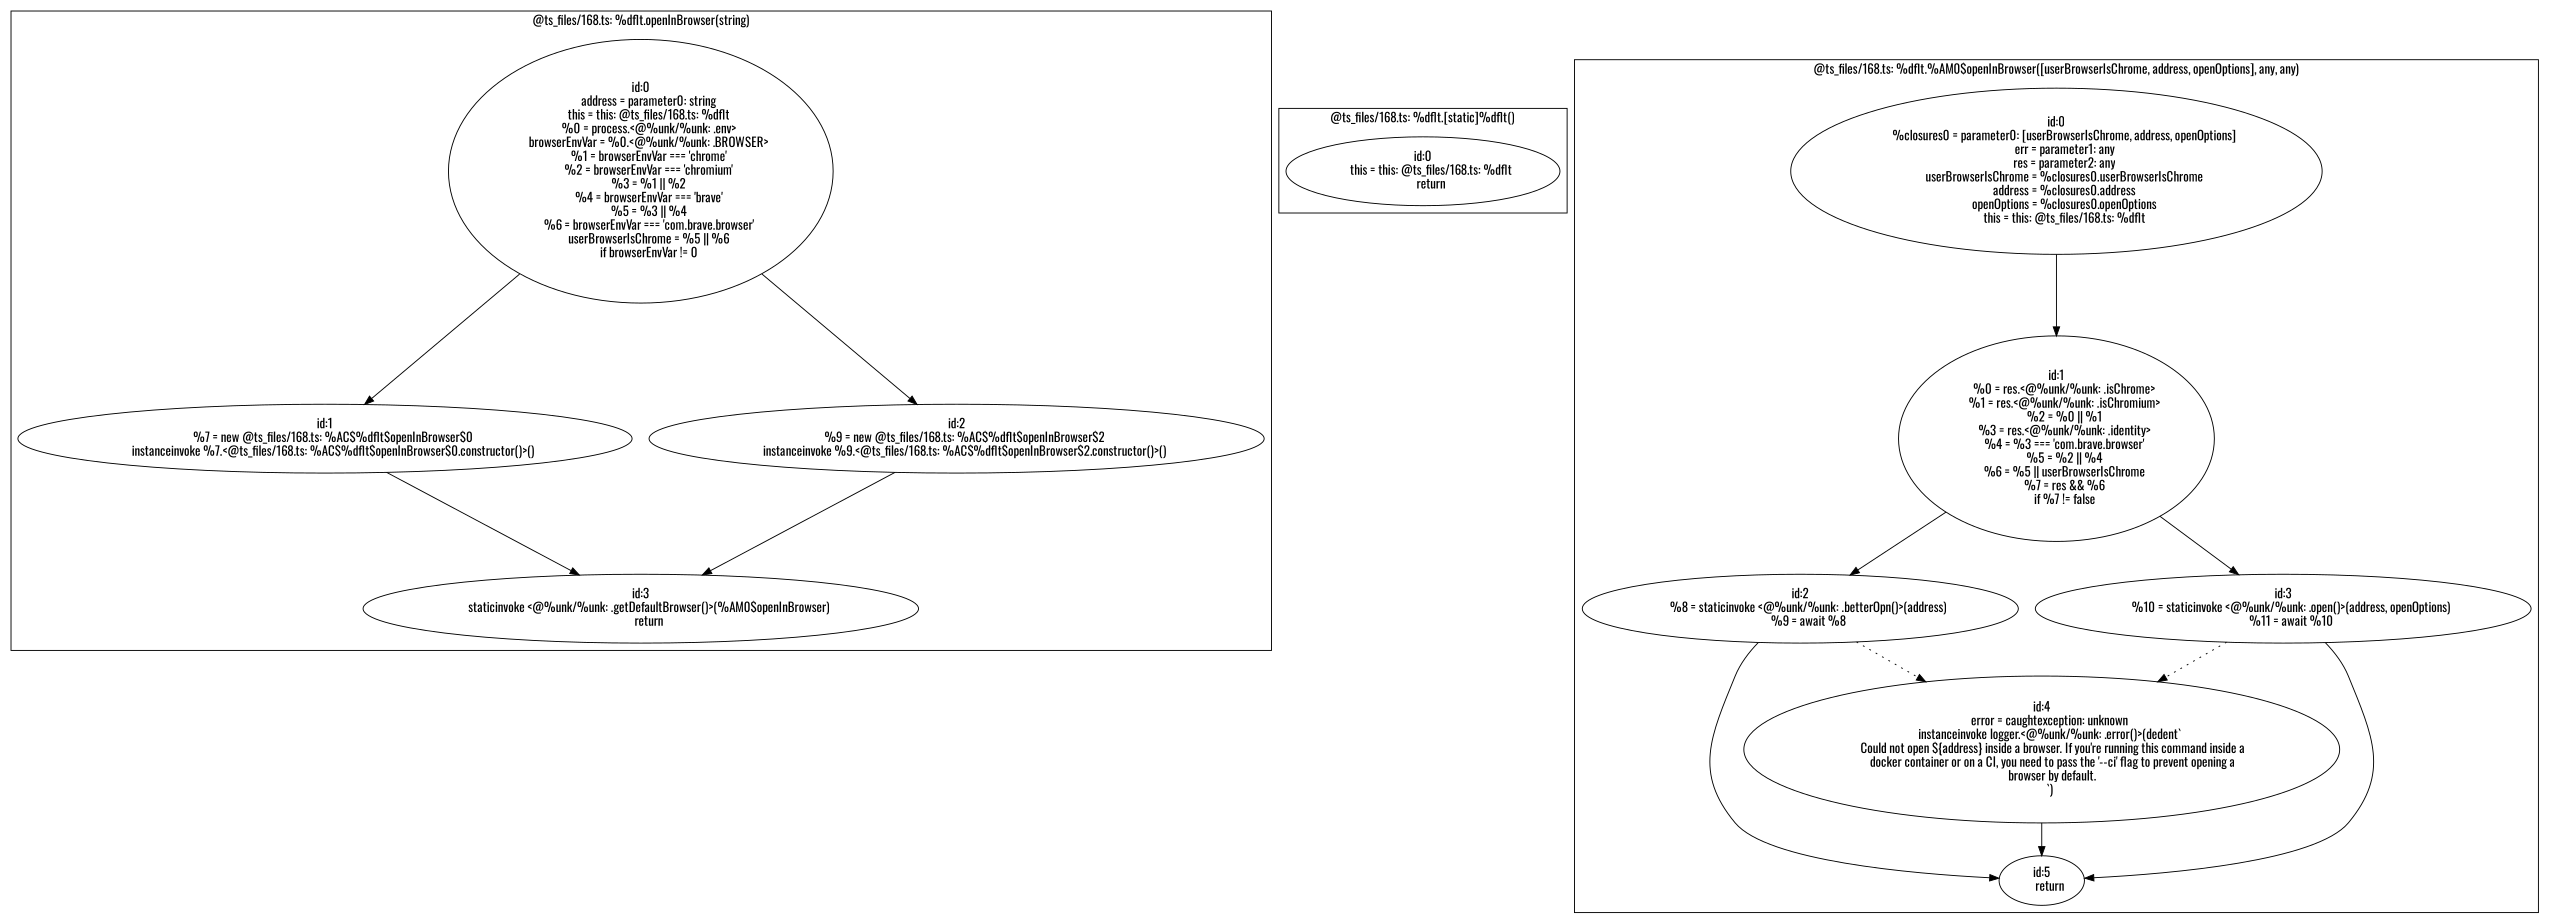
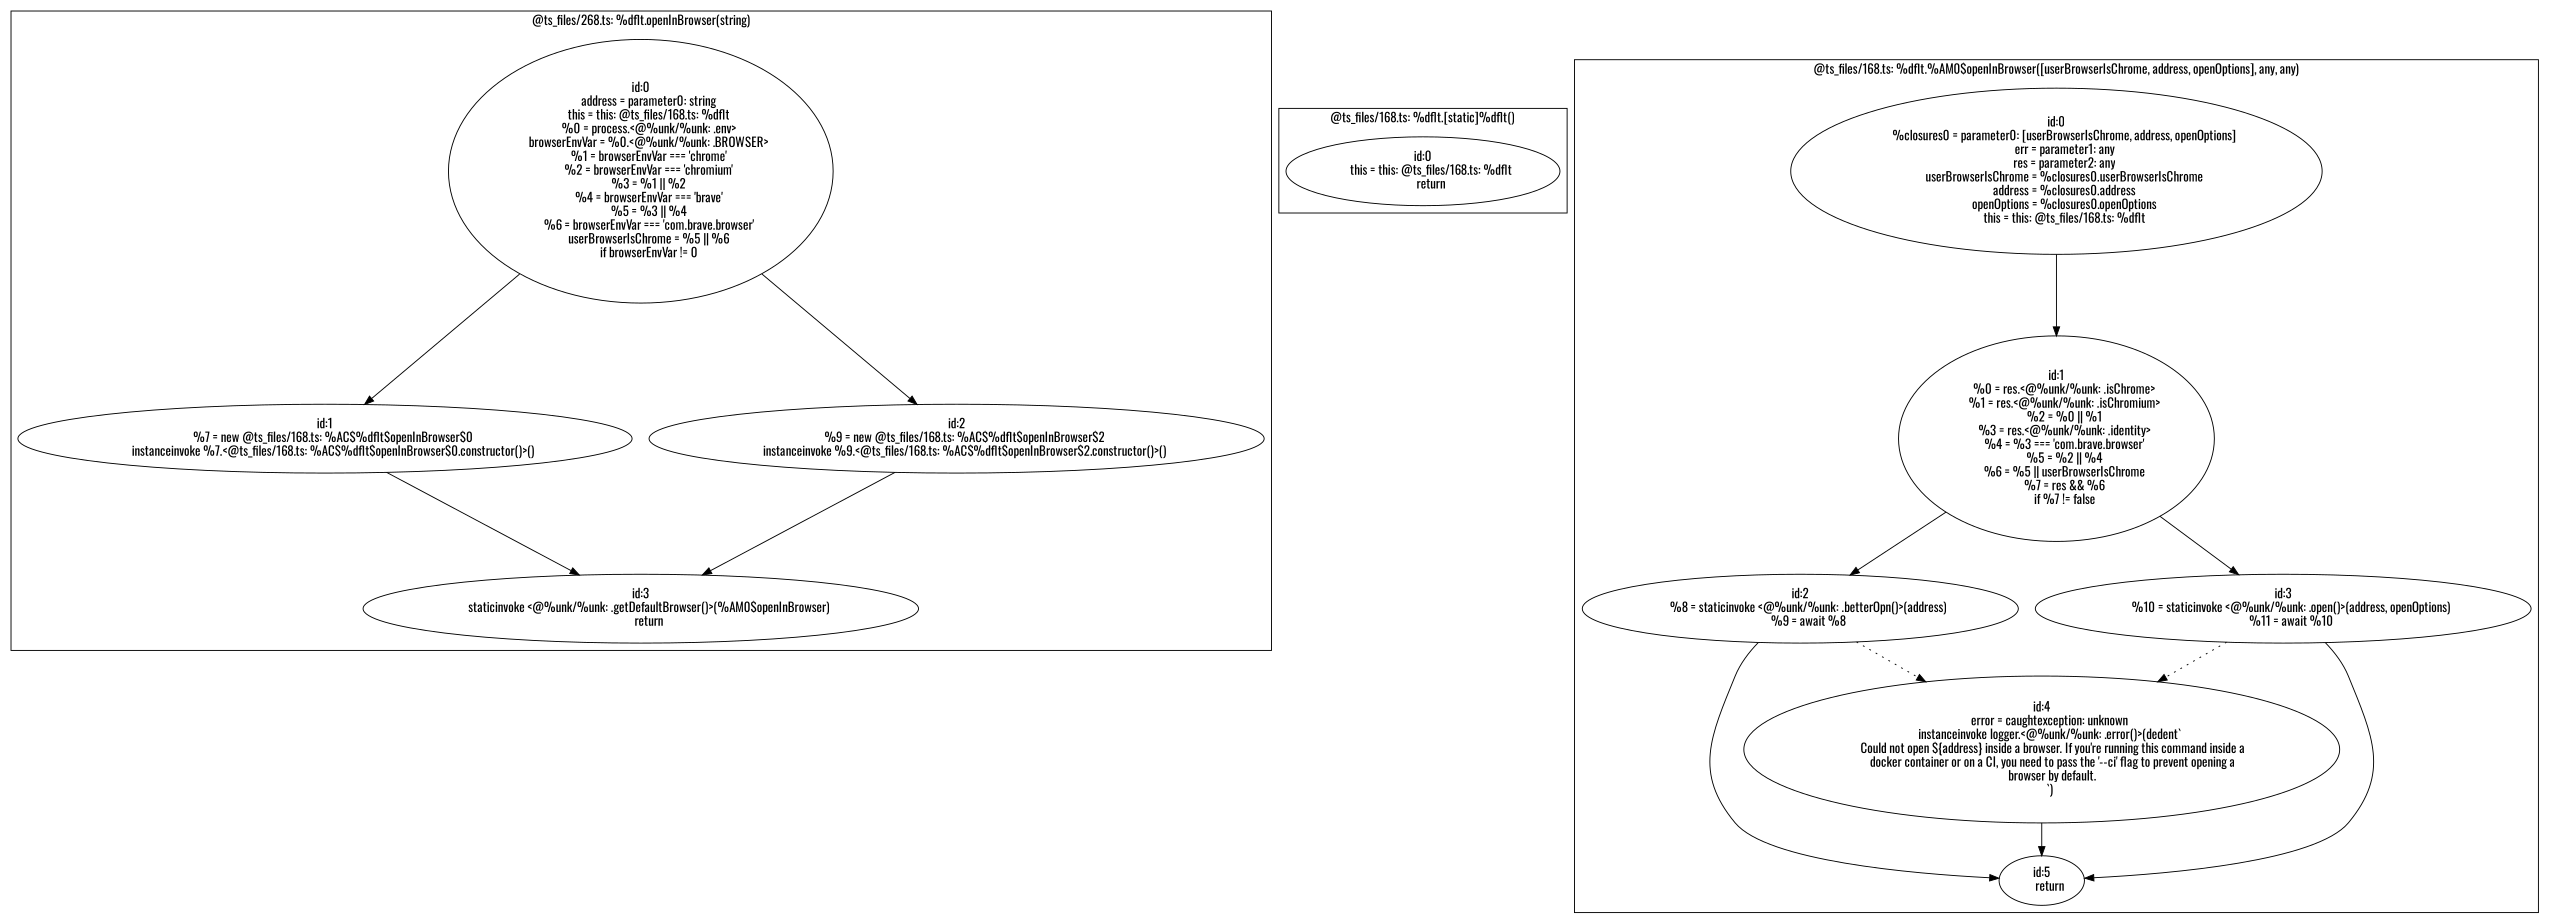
cluster "@ts_files/168.ts: %dflt.openInBrowser(string)": label "@ts_files/168.ts: %dflt.openInBrowser(string)" -> "@ts_files/268.ts: %dflt.openInBrowser(string)"
